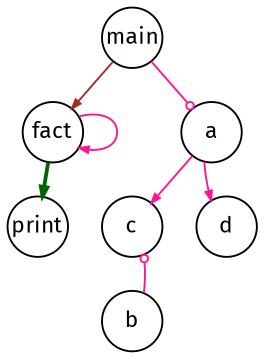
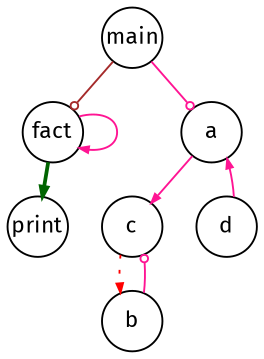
edge "main" -> "fact": arrowhead normal -> odot
edge "a" -> "d": reversed
edge "c" -> "b": added
